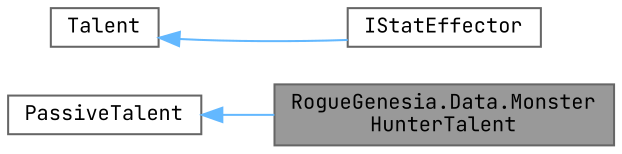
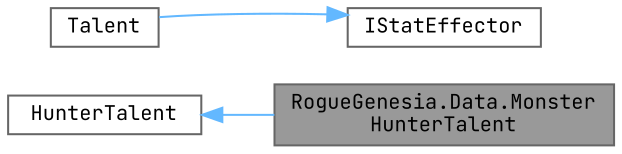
edge "IStatEffector" -> "Talent": reversed
node "PassiveTalent": label "PassiveTalent" -> "HunterTalent"
